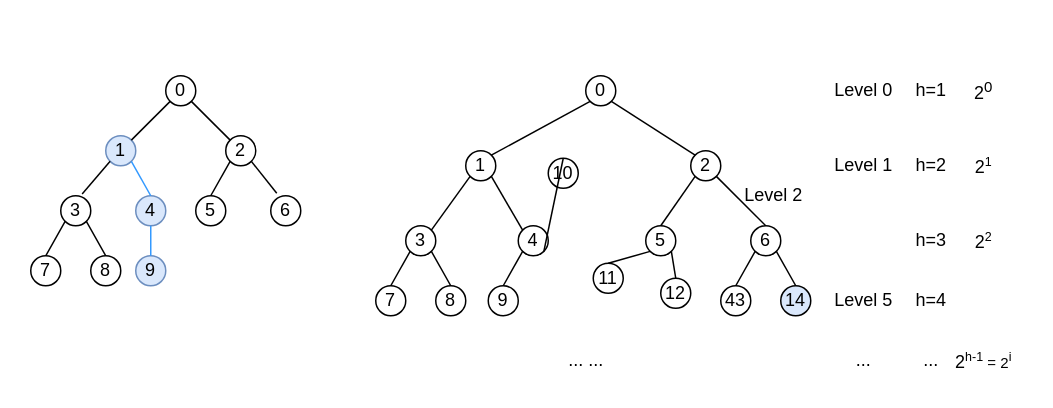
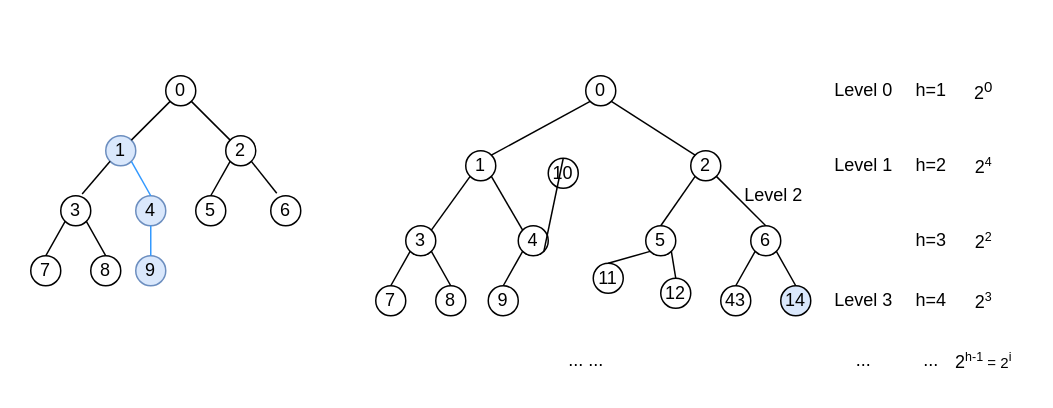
node "21": label "21" -> "24"
node "Level 5": label "Level 5" -> "Level 3"
node "23": added
